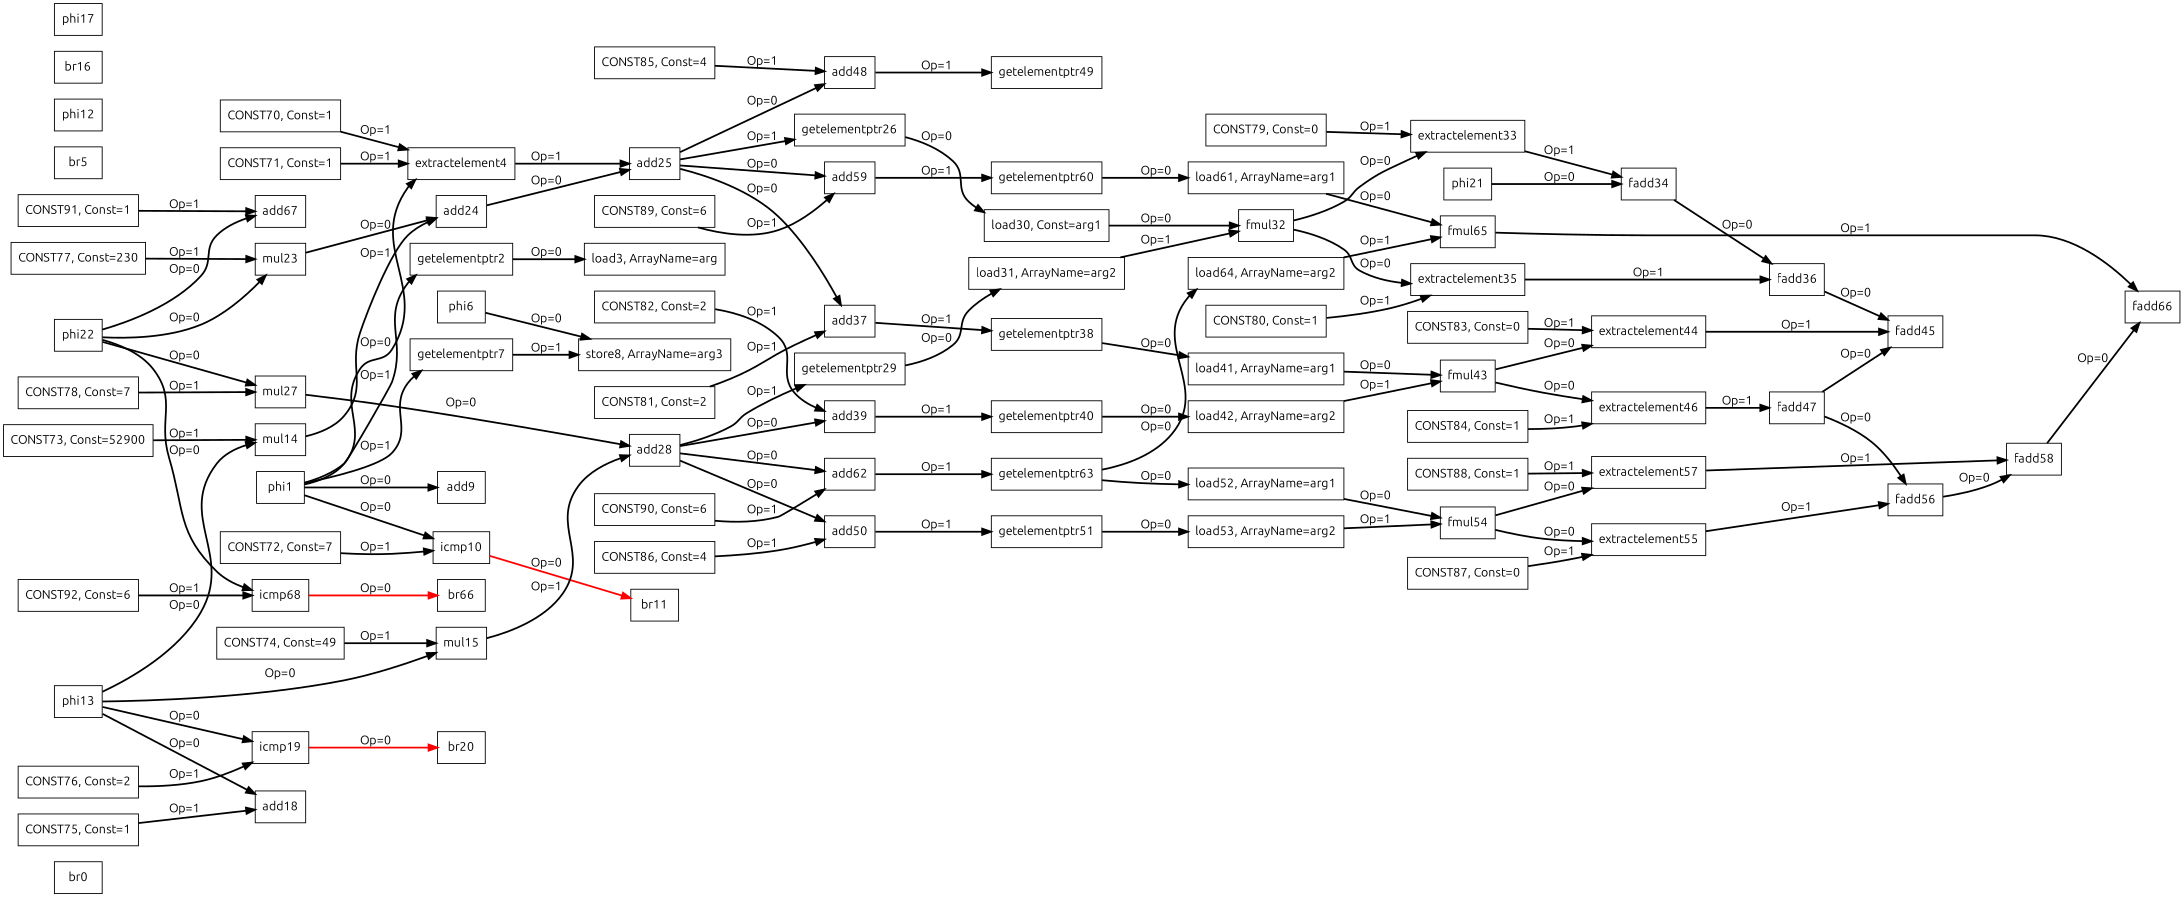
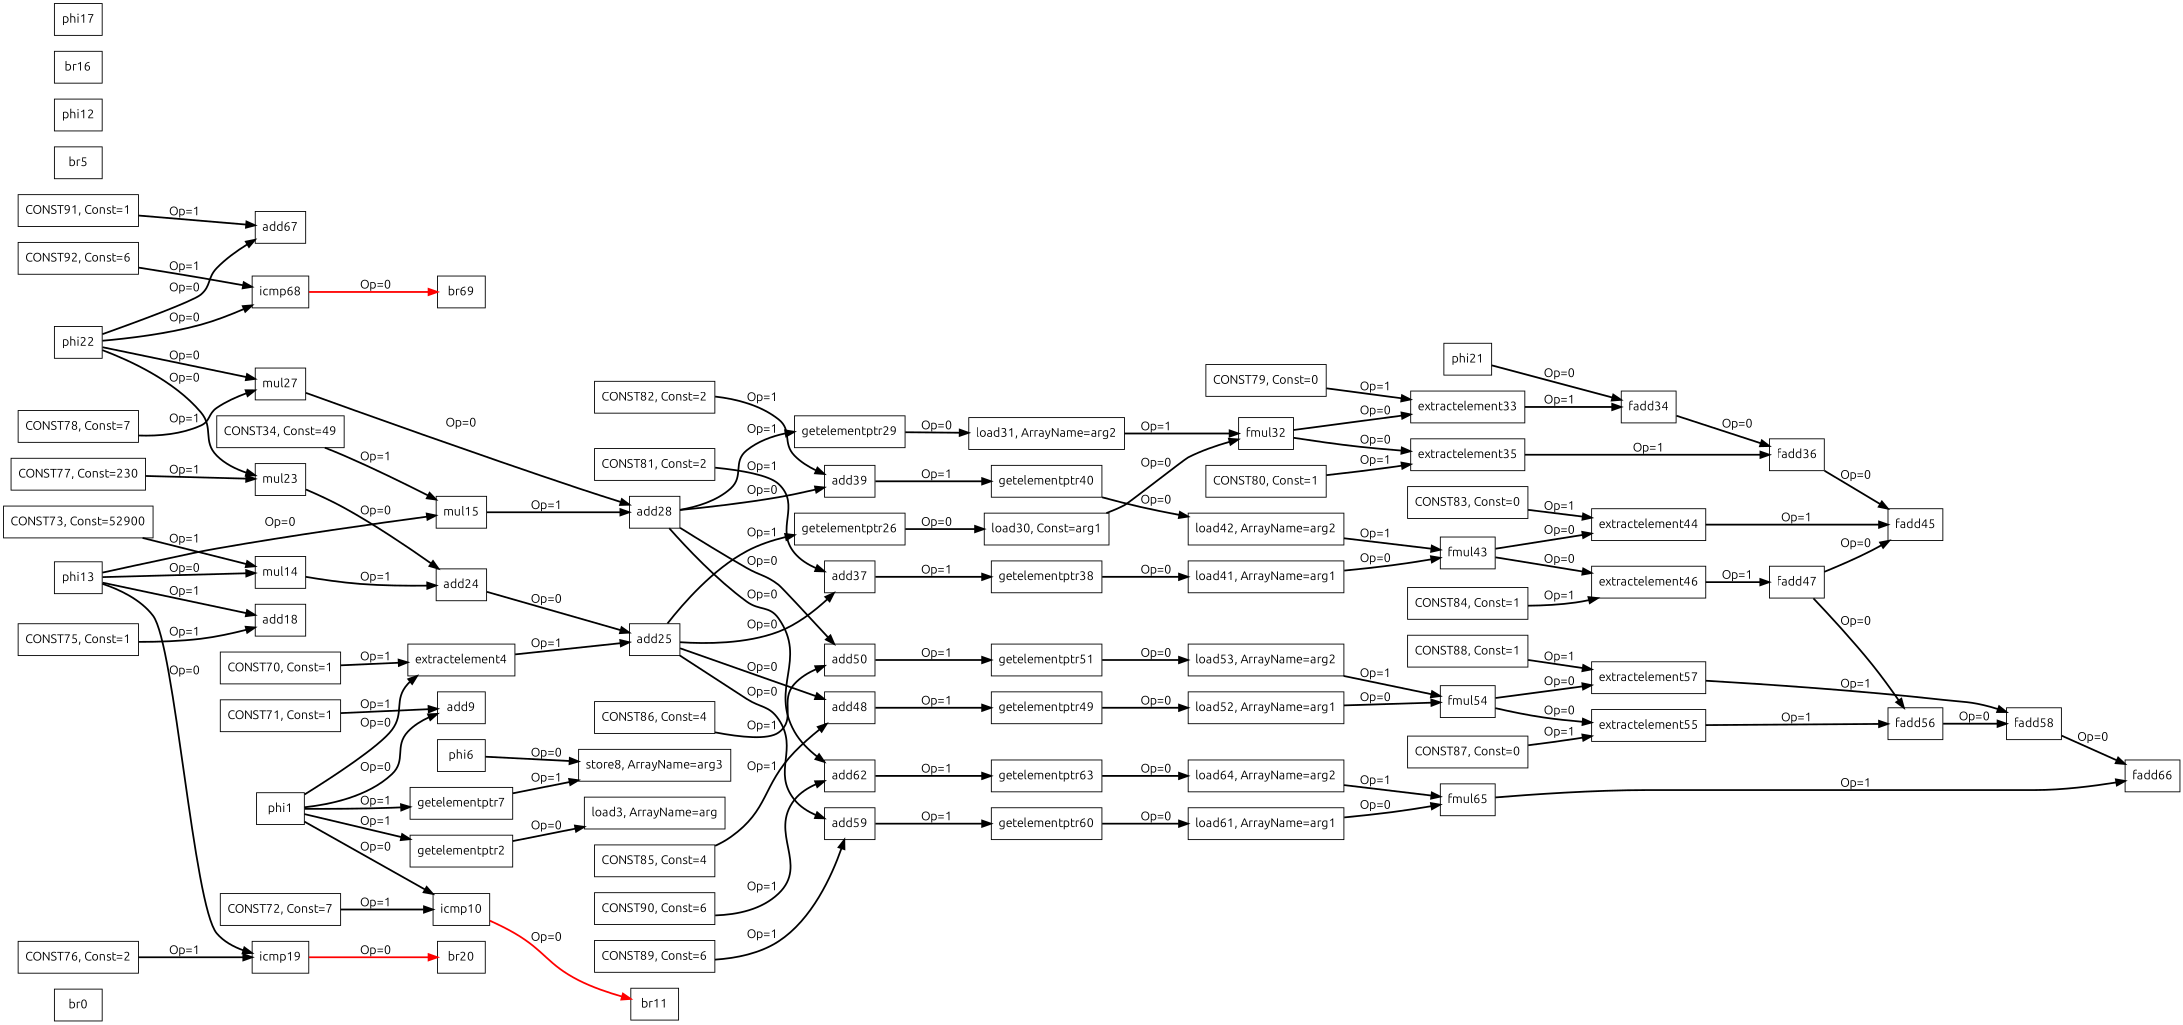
edge "CONST71, Const=1" -> "extractelement4": now "CONST71, Const=1" -> "add9"
edge "getelementptr63" -> "load52, ArrayName=arg1": now "getelementptr49" -> "load52, ArrayName=arg1"
node "br66": label "br66" -> "br69"
node "CONST74, Const=49": label "CONST74, Const=49" -> "CONST34, Const=49"
edge "phi13" -> "add18": label "Op=0" -> "Op=1"
